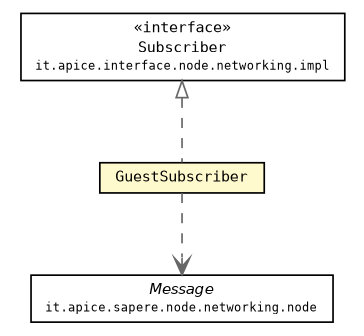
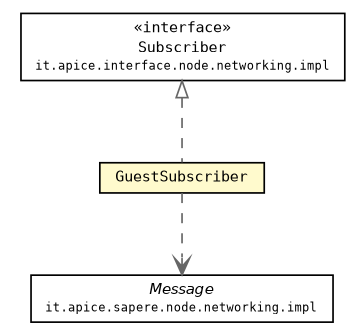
node "Message": text "it.apice.sapere.node.networking.node" -> "it.apice.sapere.node.networking.impl"
